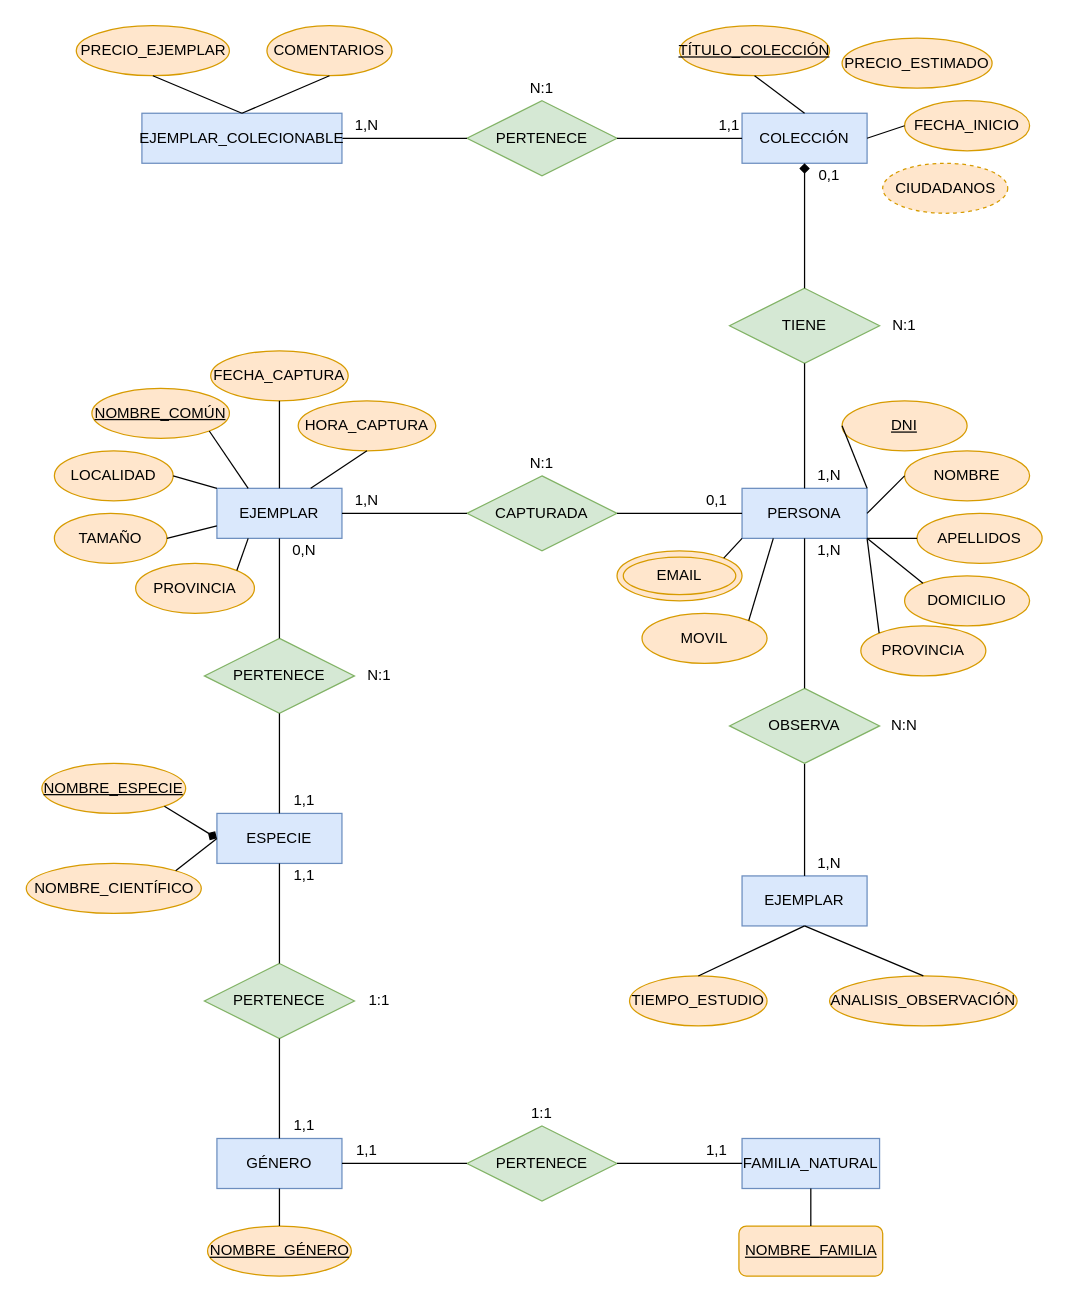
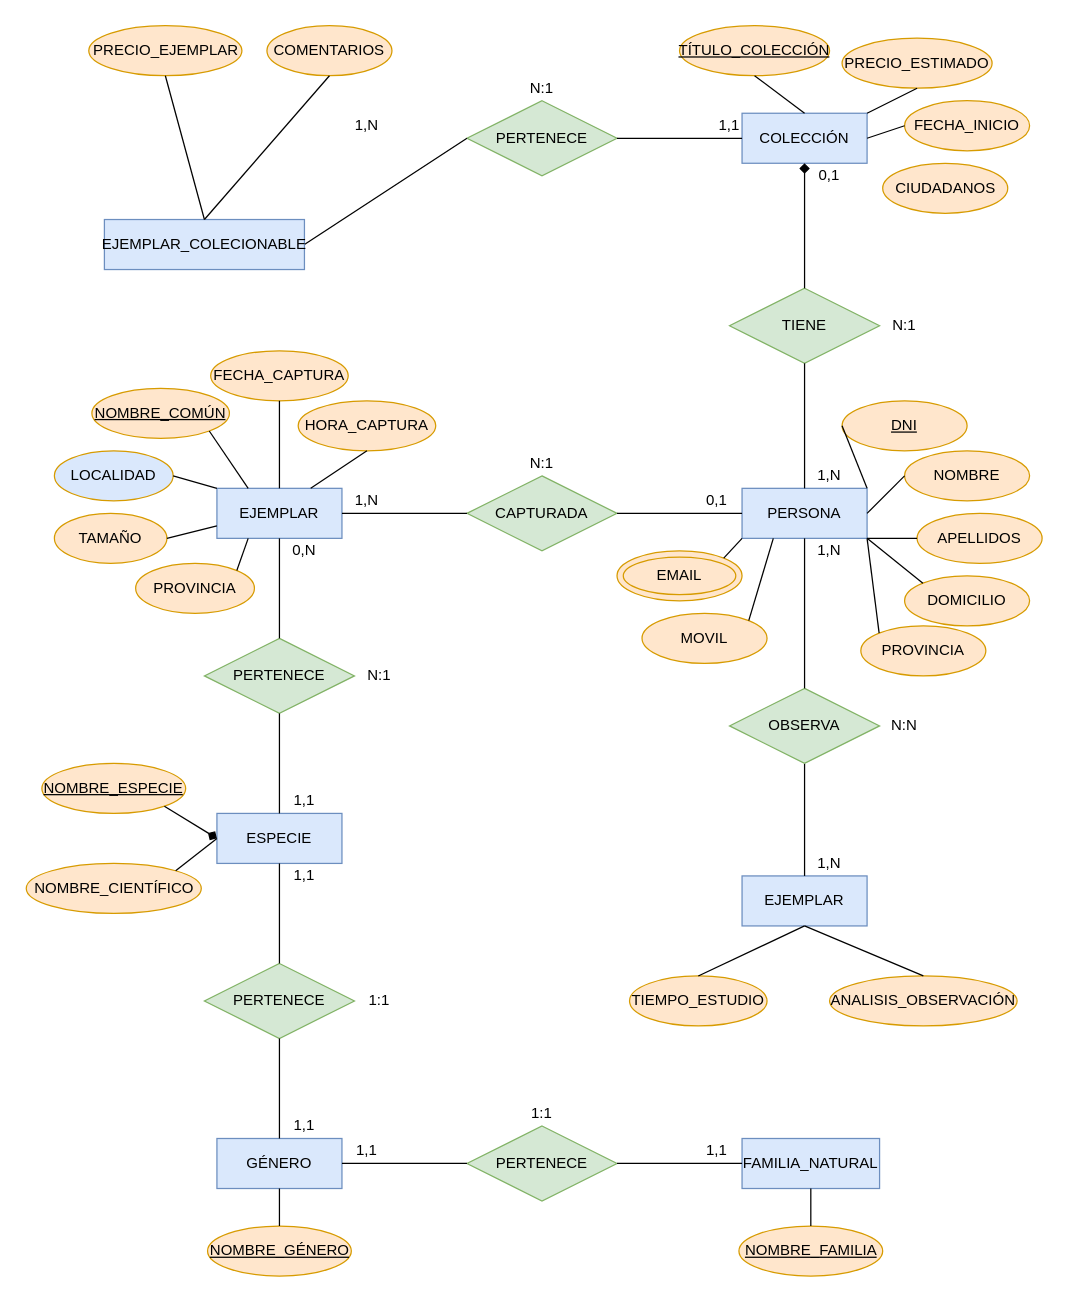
node "PRECIO_EJEMPLAR": moved (153, 51) -> (165, 51)
edge "PRECIO_ESTIMADO" -- "COLECCIÓN": added
node "EJEMPLAR_COLECIONABLE": moved (242, 138) -> (204, 244)
node "CIUDADANOS": style dashed -> solid
node "LOCALIDAD": fillcolor #ffe6cc -> #dae8fc
node "NOMBRE_FAMILIA": shape rounded rectangle -> ellipse
